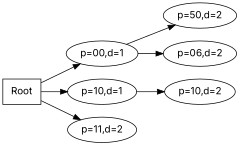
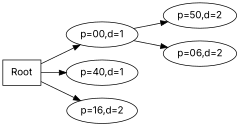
node "p=10,d=1": label "p=10,d=1" -> "p=40,d=1"
node "p=10,d=2": removed
node "p=11,d=2": label "p=11,d=2" -> "p=16,d=2"
